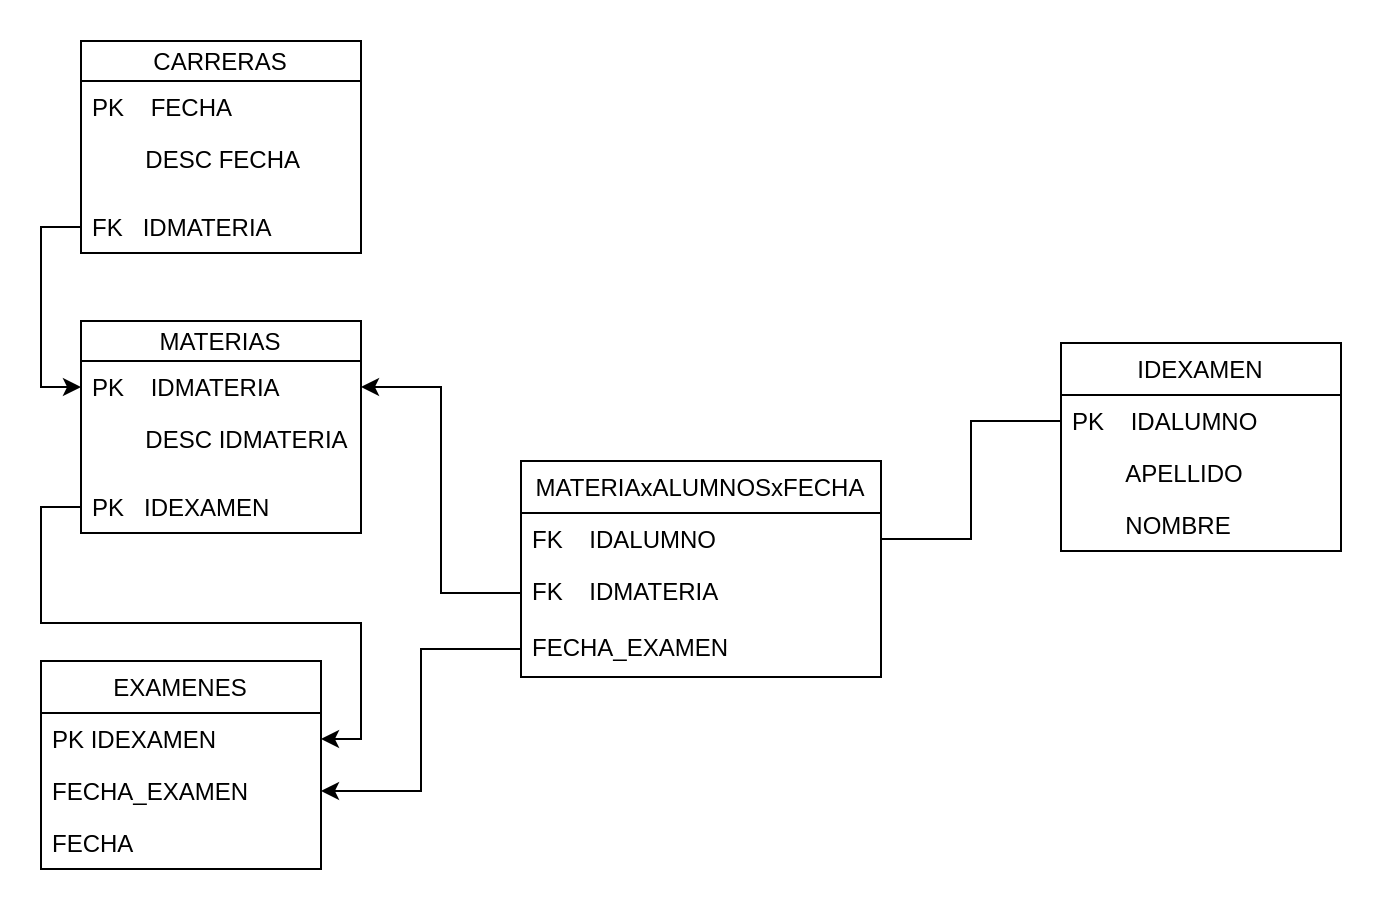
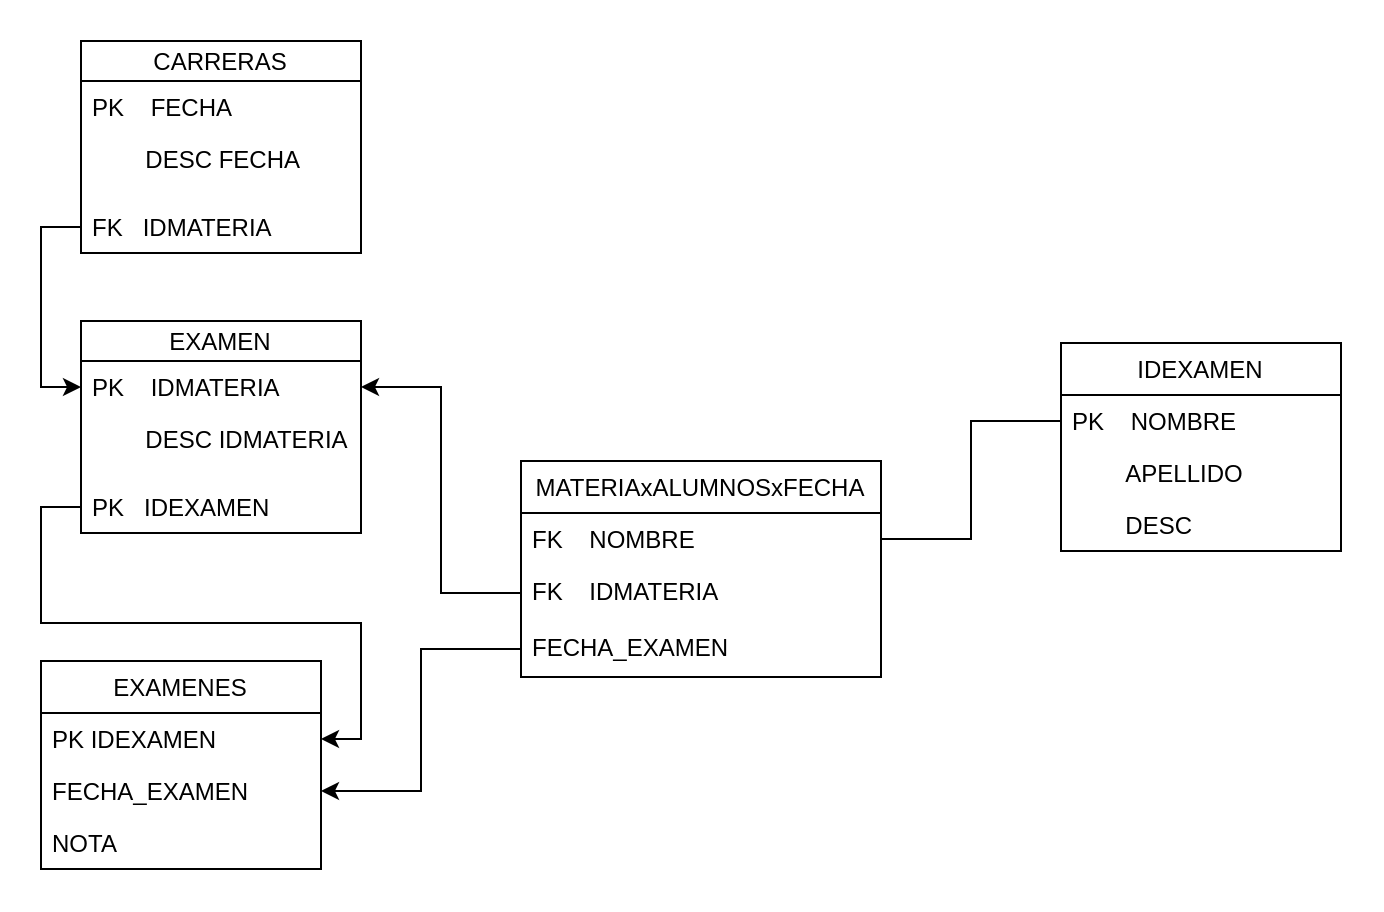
node "MATERIAS": label "MATERIAS" -> "EXAMEN"
node "PK IDALUMNO": label "PK IDALUMNO" -> "PK NOMBRE"
node "NOMBRE": label "NOMBRE" -> "DESC"
node "FK IDALUMNO": label "FK IDALUMNO" -> "FK NOMBRE"
node "FECHA": label "FECHA" -> "NOTA"
